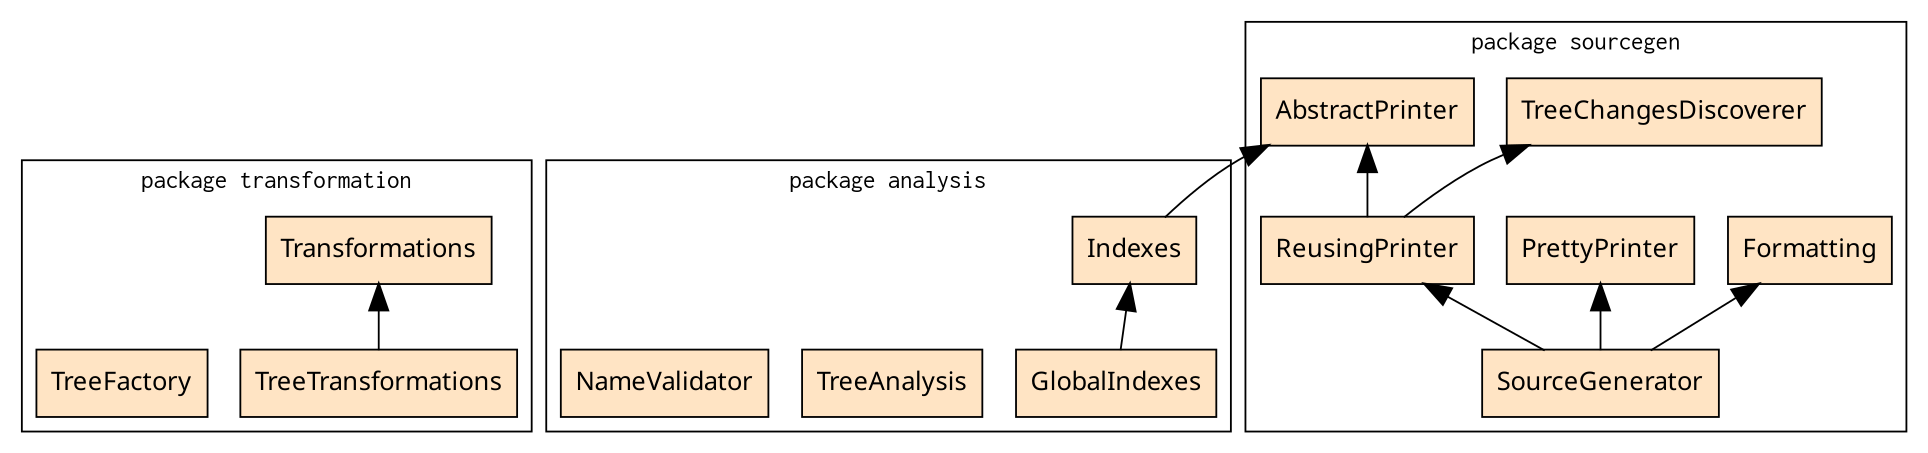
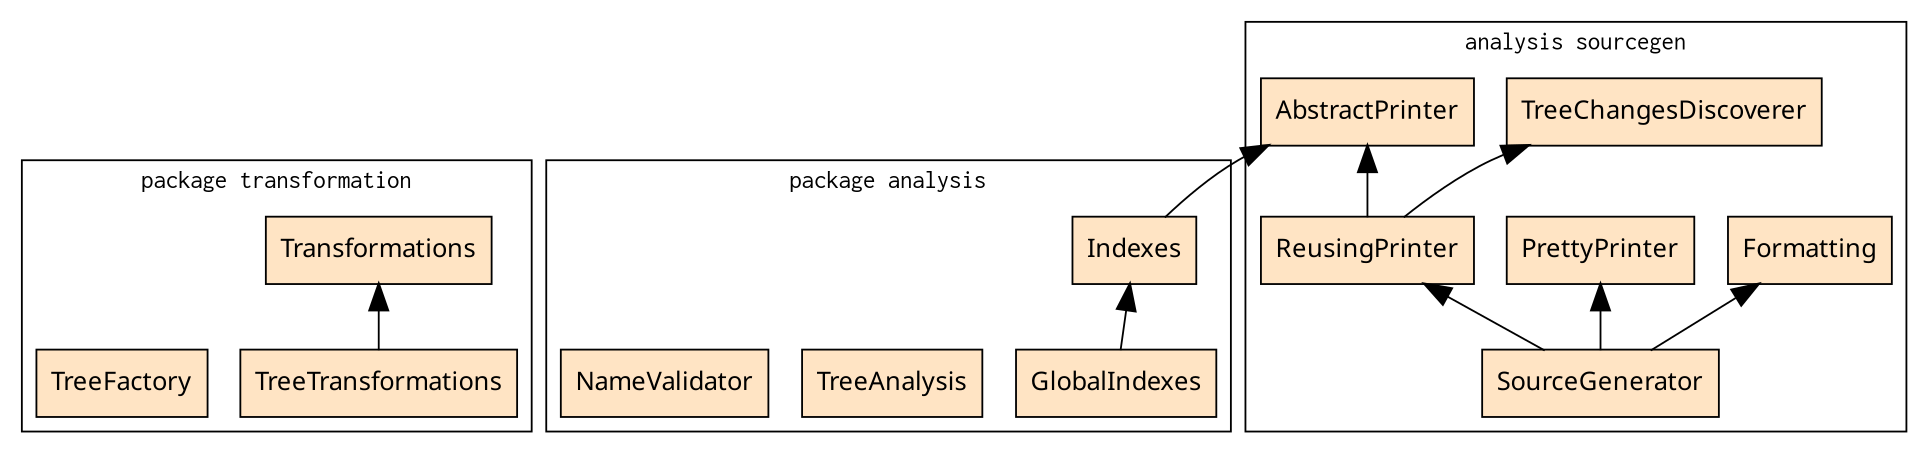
cluster "package sourcegen": label "package sourcegen" -> "analysis sourcegen"
